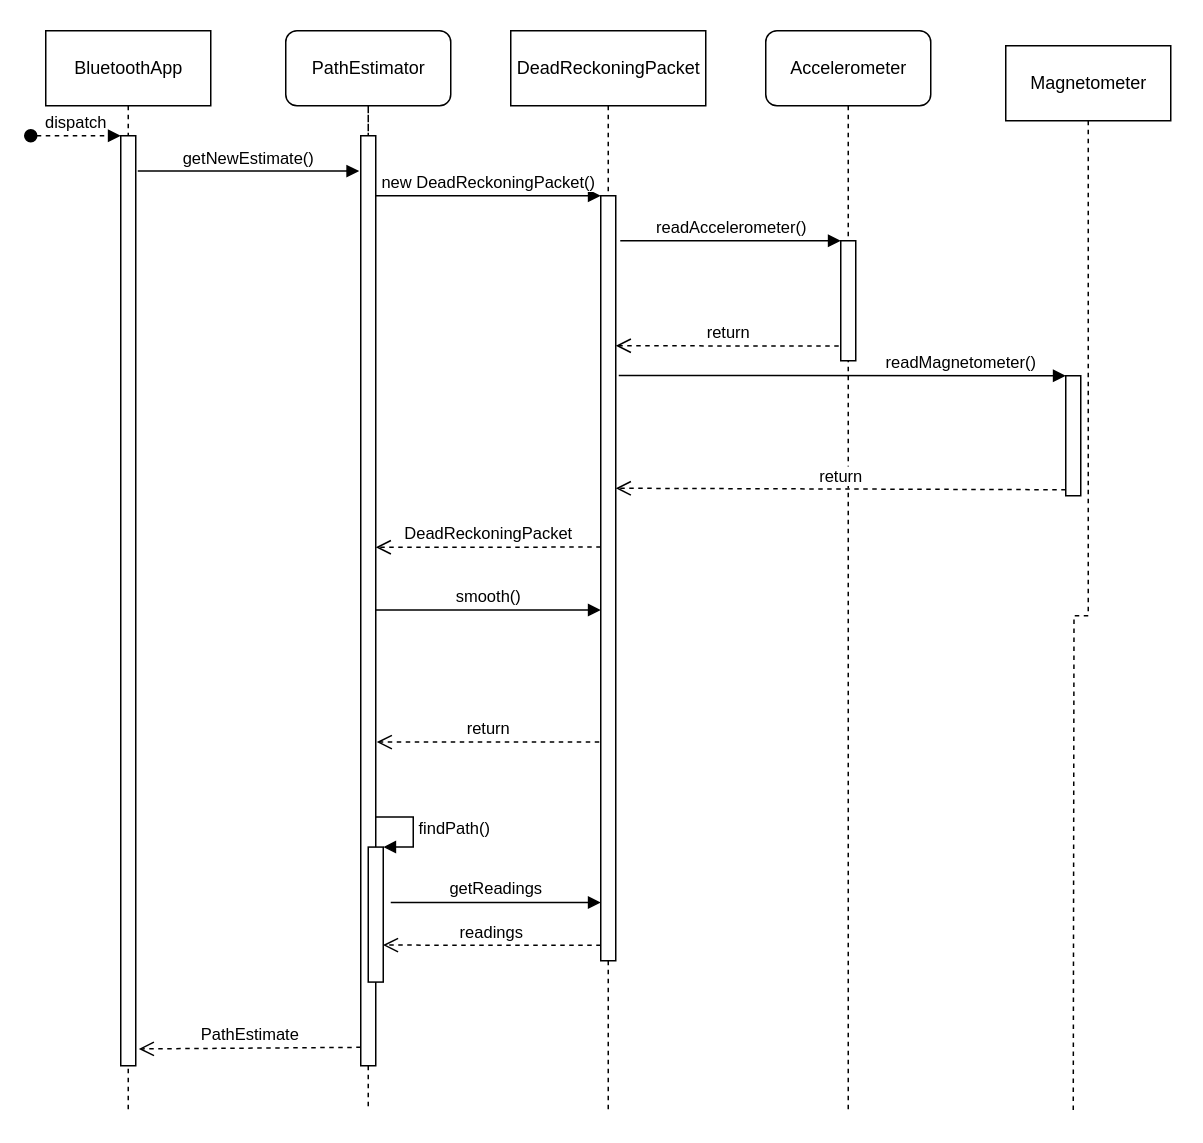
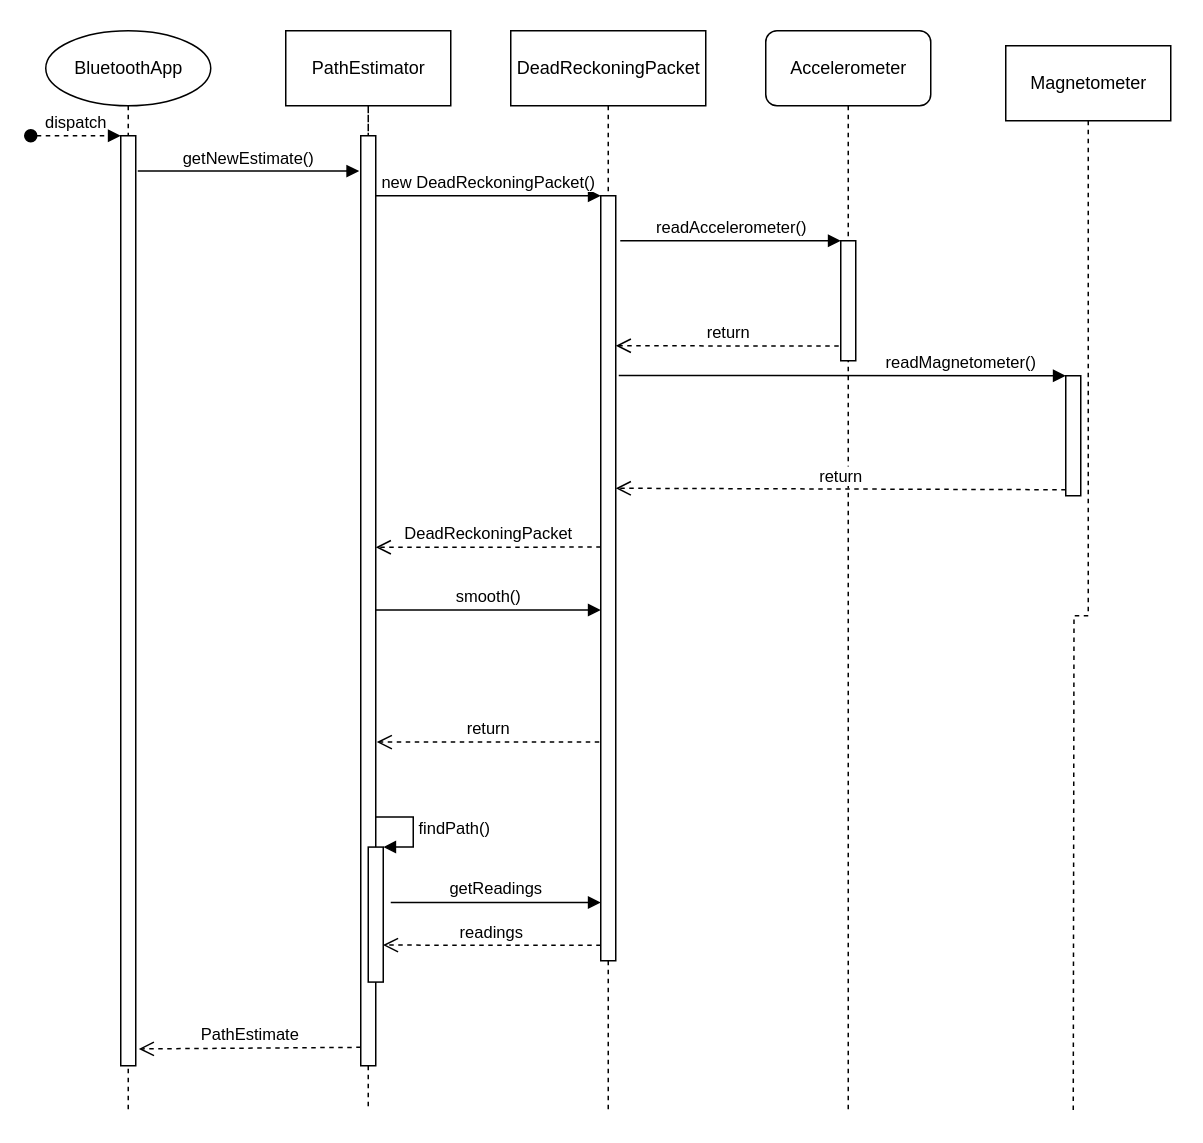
node "BluetoothApp": shape rectangle -> ellipse
node "PathEstimator": shape rounded rectangle -> rectangle
